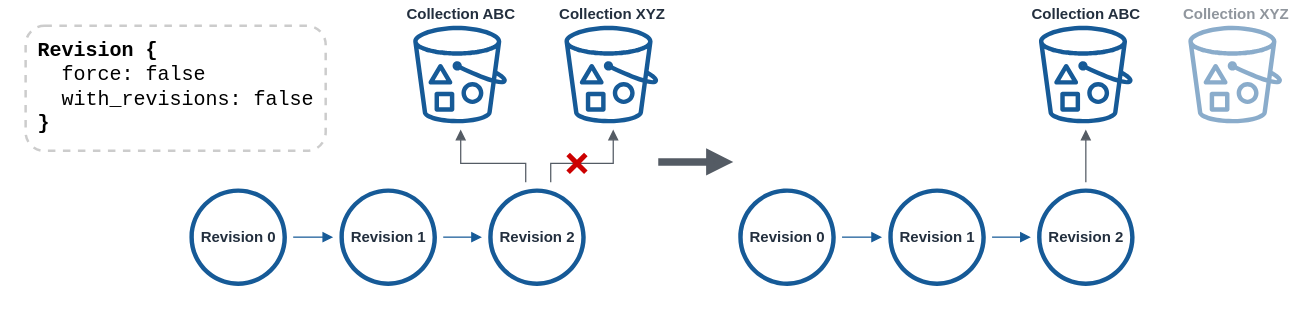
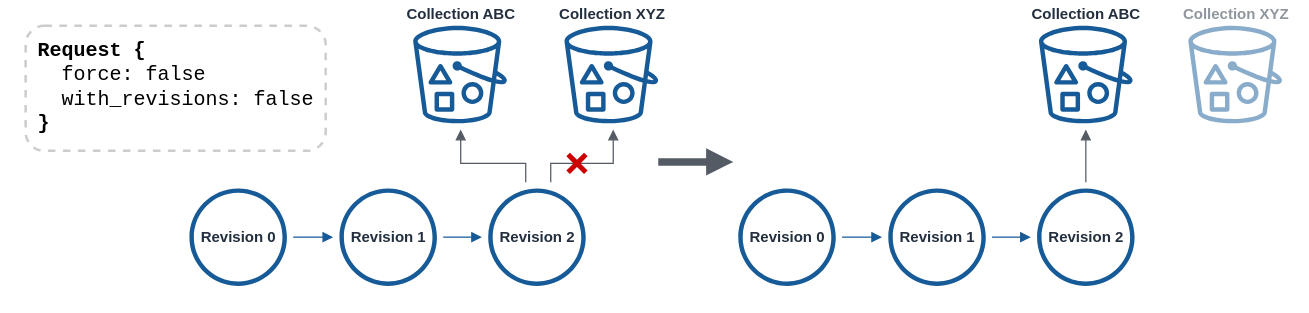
node "Revision { force: false with_revisions: false }": label "Revision { force: false with_revisions: false }" -> "Request { force: false with_revisions: false }"
